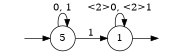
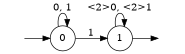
node "5": label "5" -> "0"
